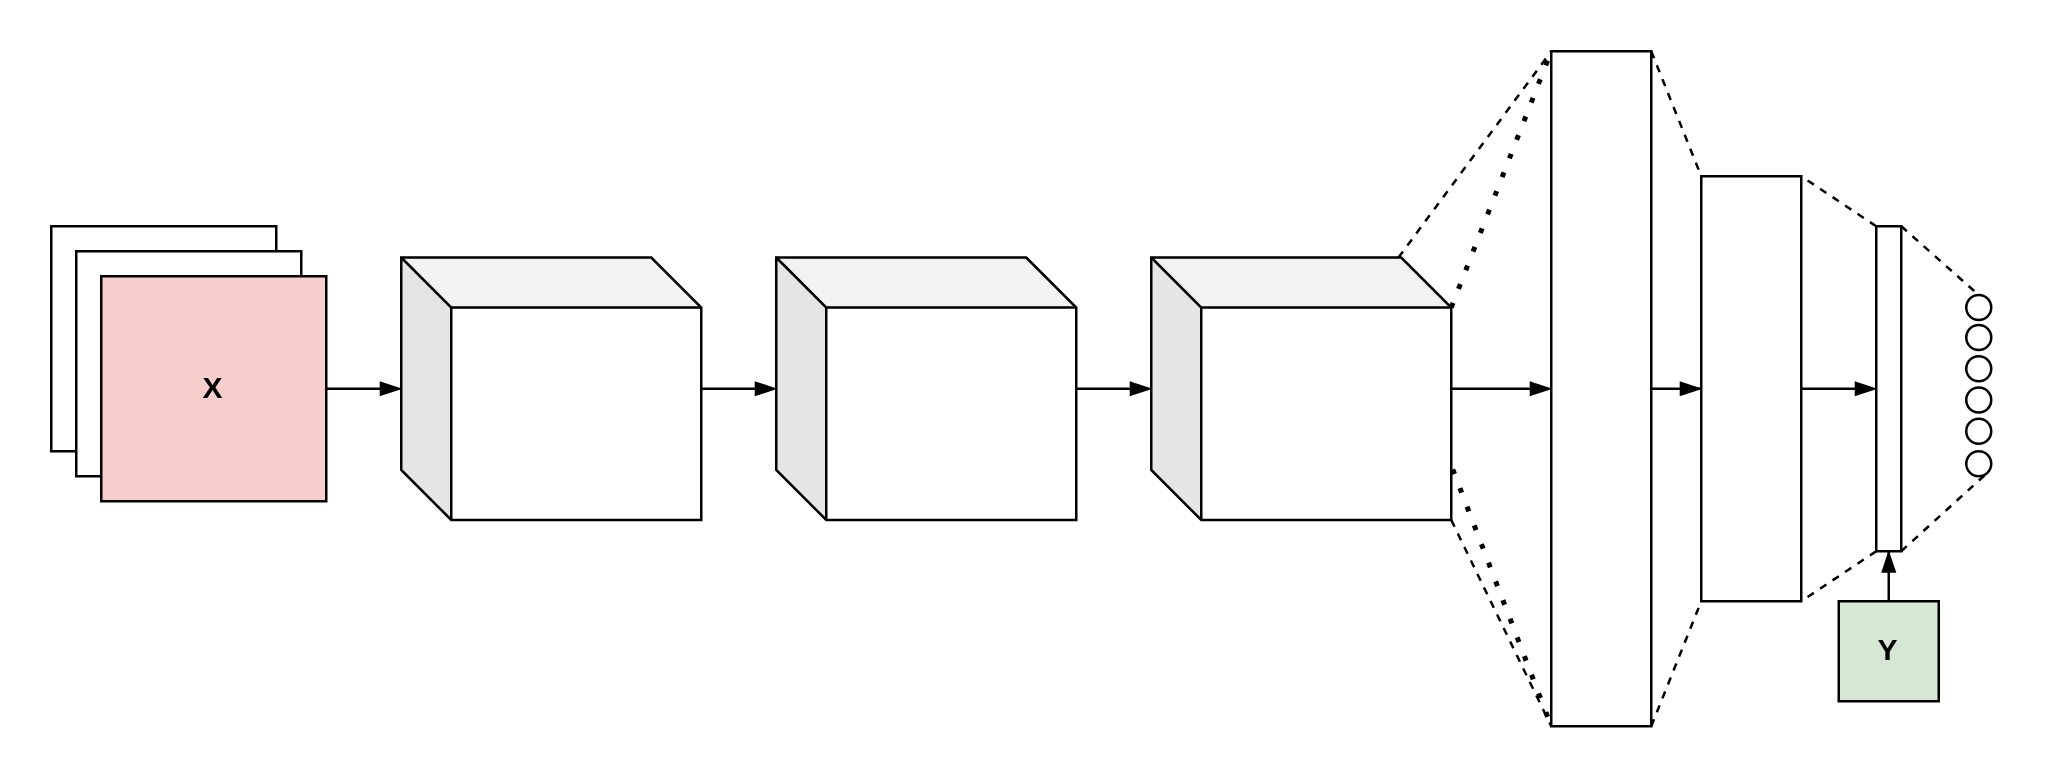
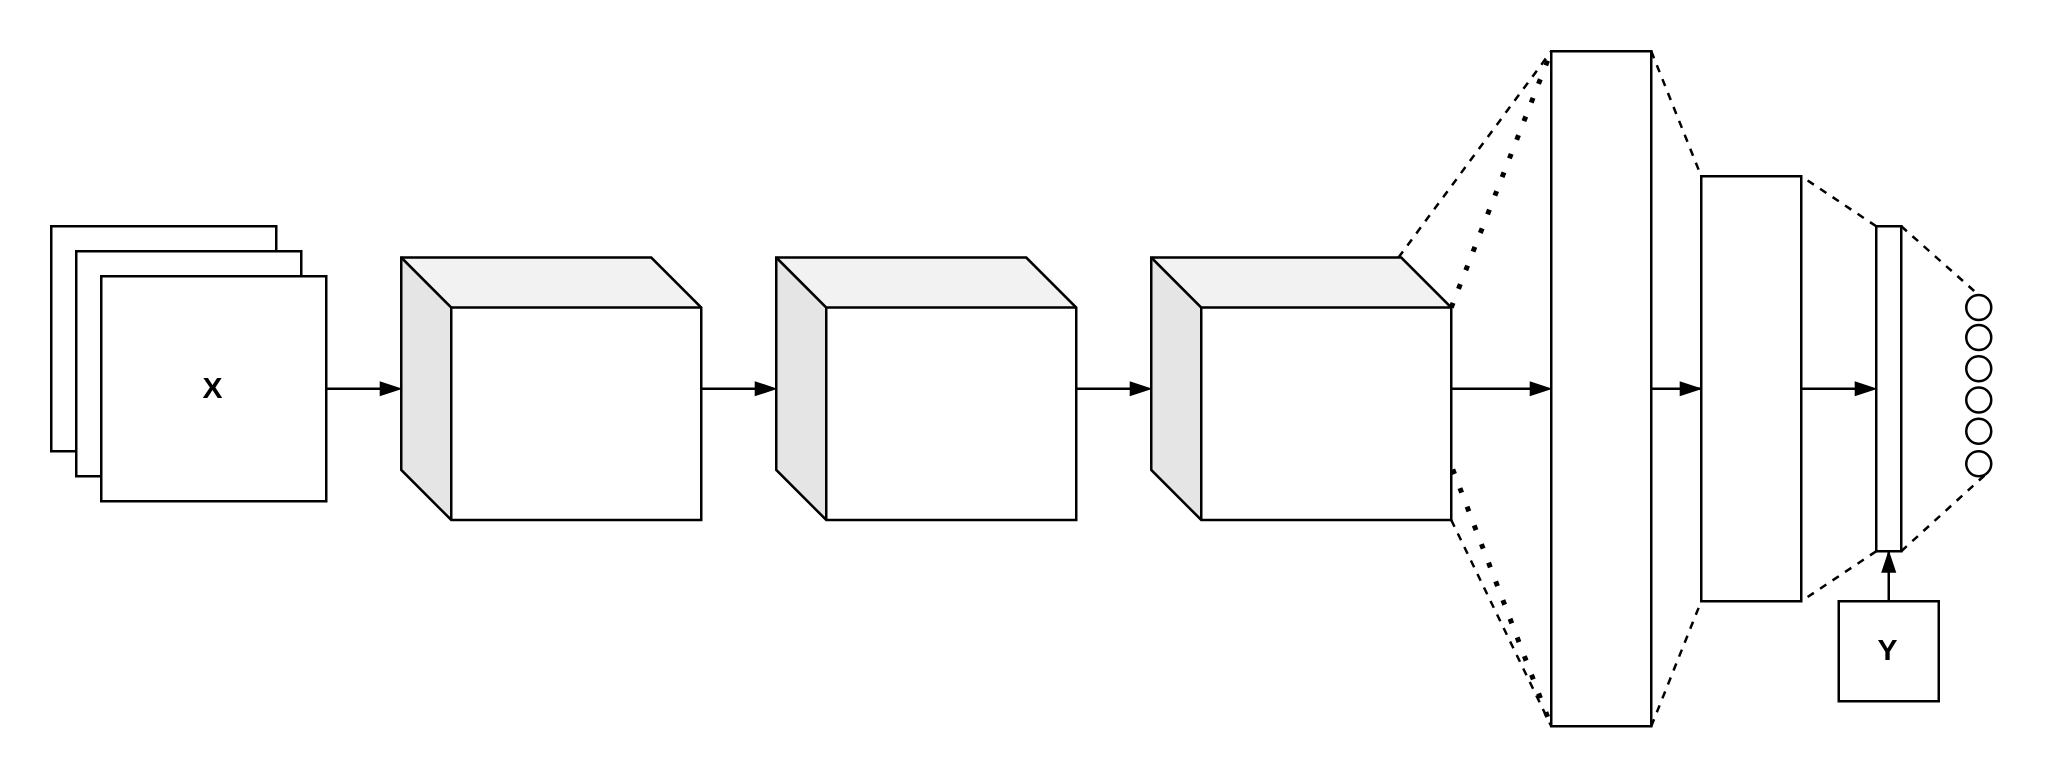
node "X": fillcolor #f8cecc -> #ffffff
node "Y": fillcolor #d5e8d4 -> #ffffff
